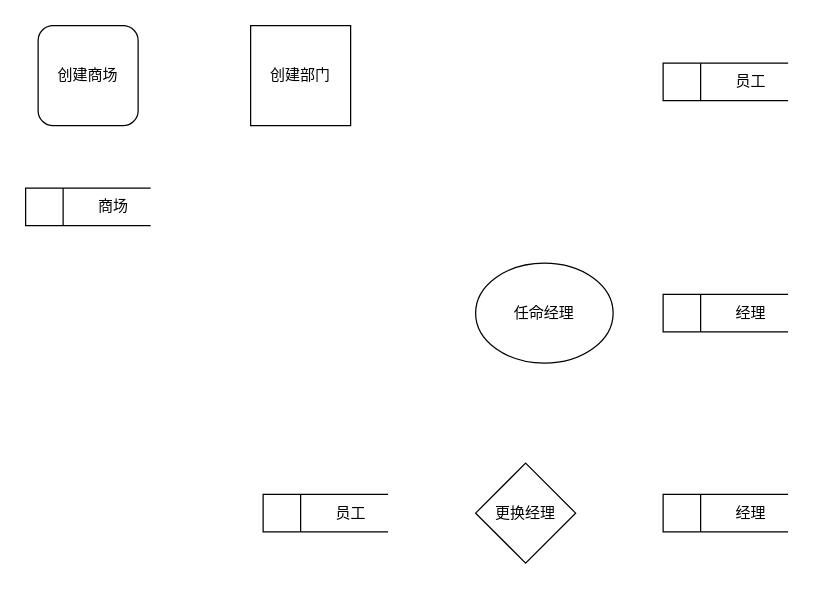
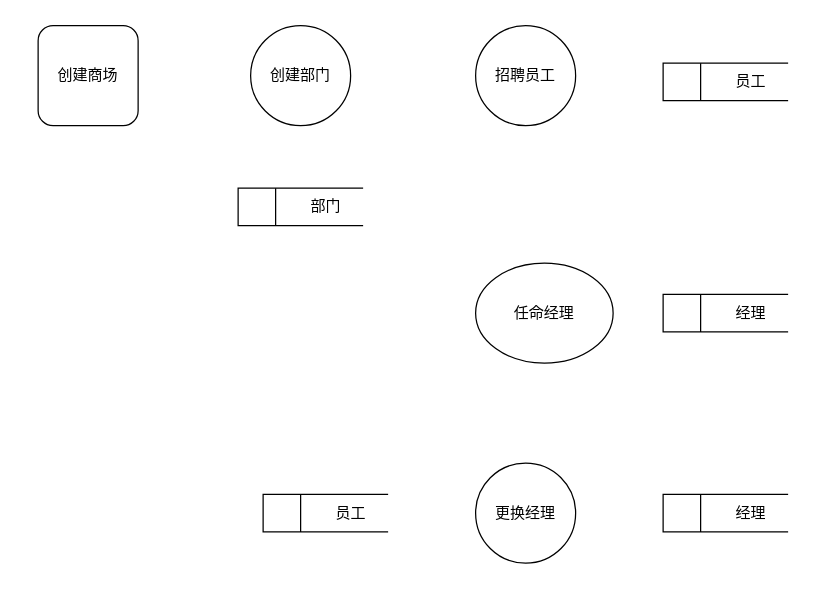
node "创建部门": shape rectangle -> ellipse
node "招聘员工": added
node "商场": removed
node "部门": added
node "更换经理": shape diamond -> ellipse
